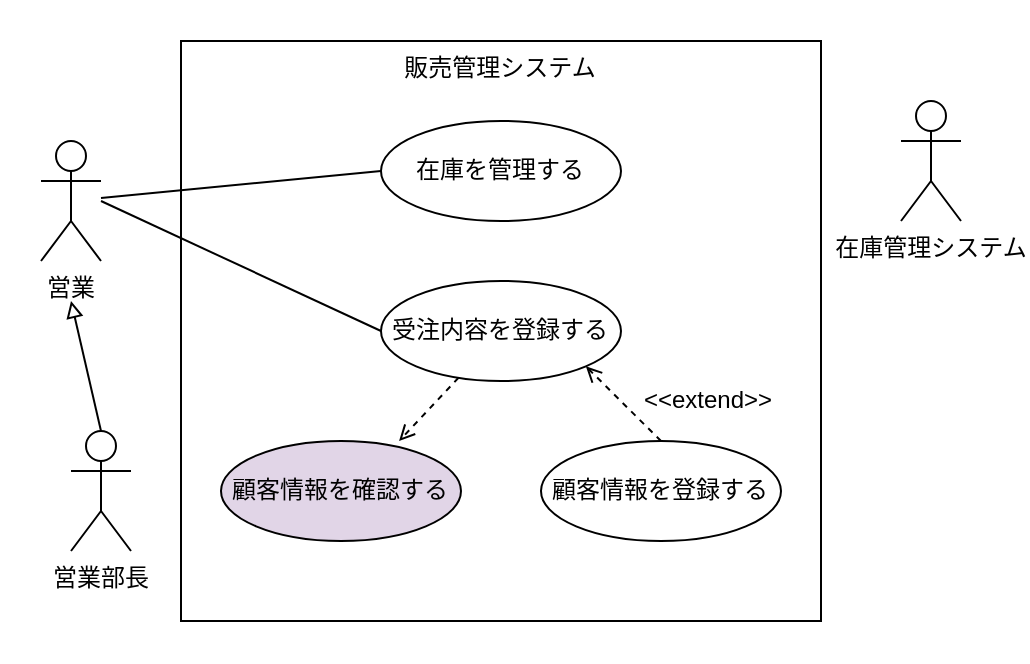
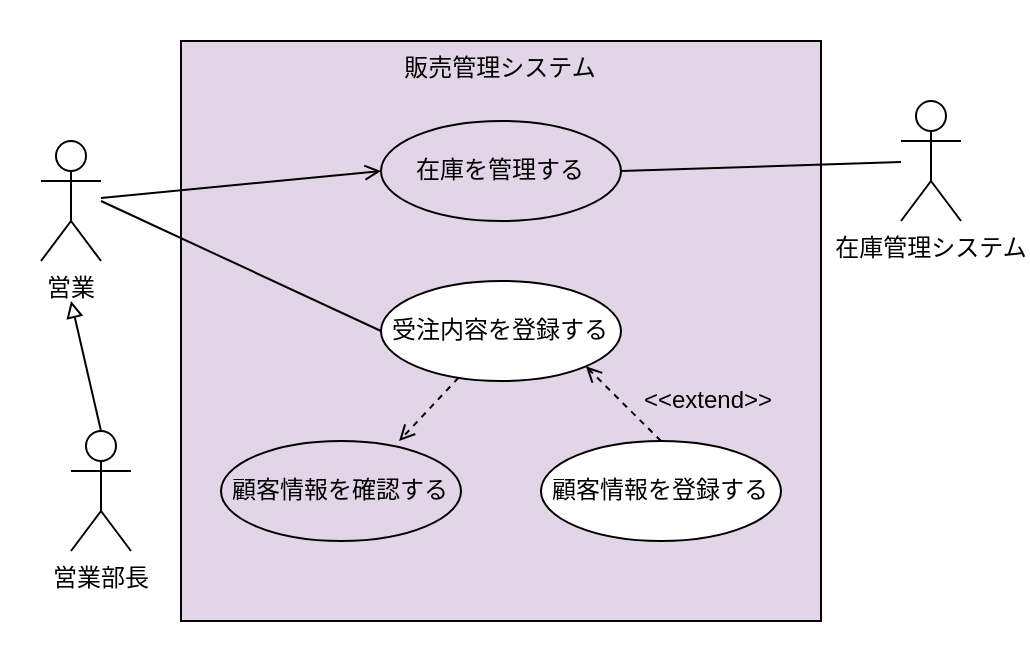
node "販売管理システム": fillcolor #ffffff -> #e1d5e7
edge "在庫管理システム" -- "在庫を管理する": added
node "在庫を管理する": fillcolor #ffffff -> #e1d5e7
edge "在庫を管理する" -- "営業": arrowhead none -> open
